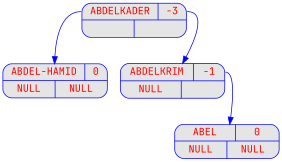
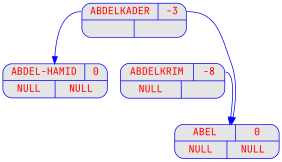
edge "ABDELKADER" -> "ABDELKRIM": now "ABDELKADER" -> "ABEL"
node "ABDELKRIM": text "-1" -> "-8"
